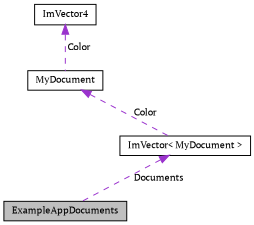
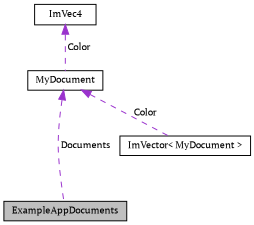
node "ImVector4": label "ImVector4" -> "ImVec4"
edge "ExampleAppDocuments" -> "ImVector< MyDocument >": now "ExampleAppDocuments" -> "MyDocument"
